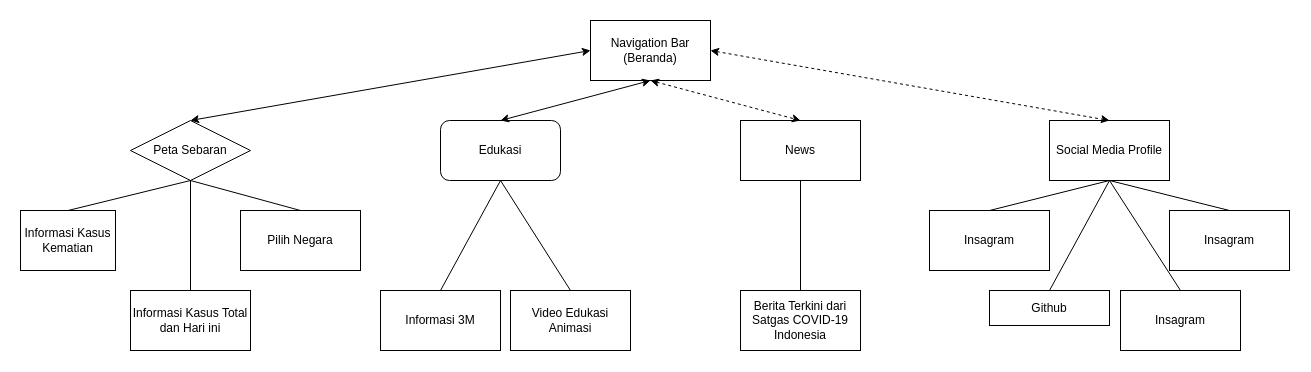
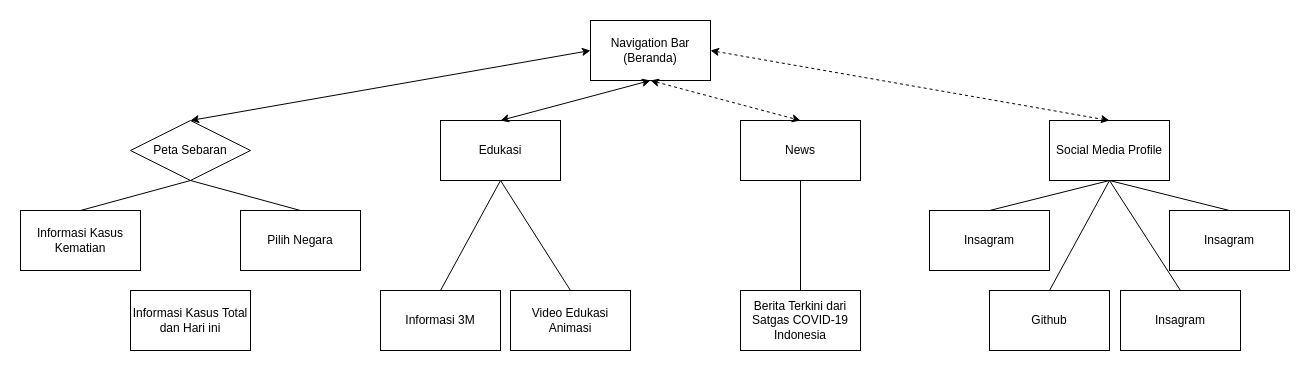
node "Edukasi": shape rounded rectangle -> rectangle
edge "Peta Sebaran" -- "Informasi Kasus Total dan Hari ini": removed
node "Informasi Kasus Kematian": size 95x60 -> 120x60
node "Github": size 120x35 -> 120x60
